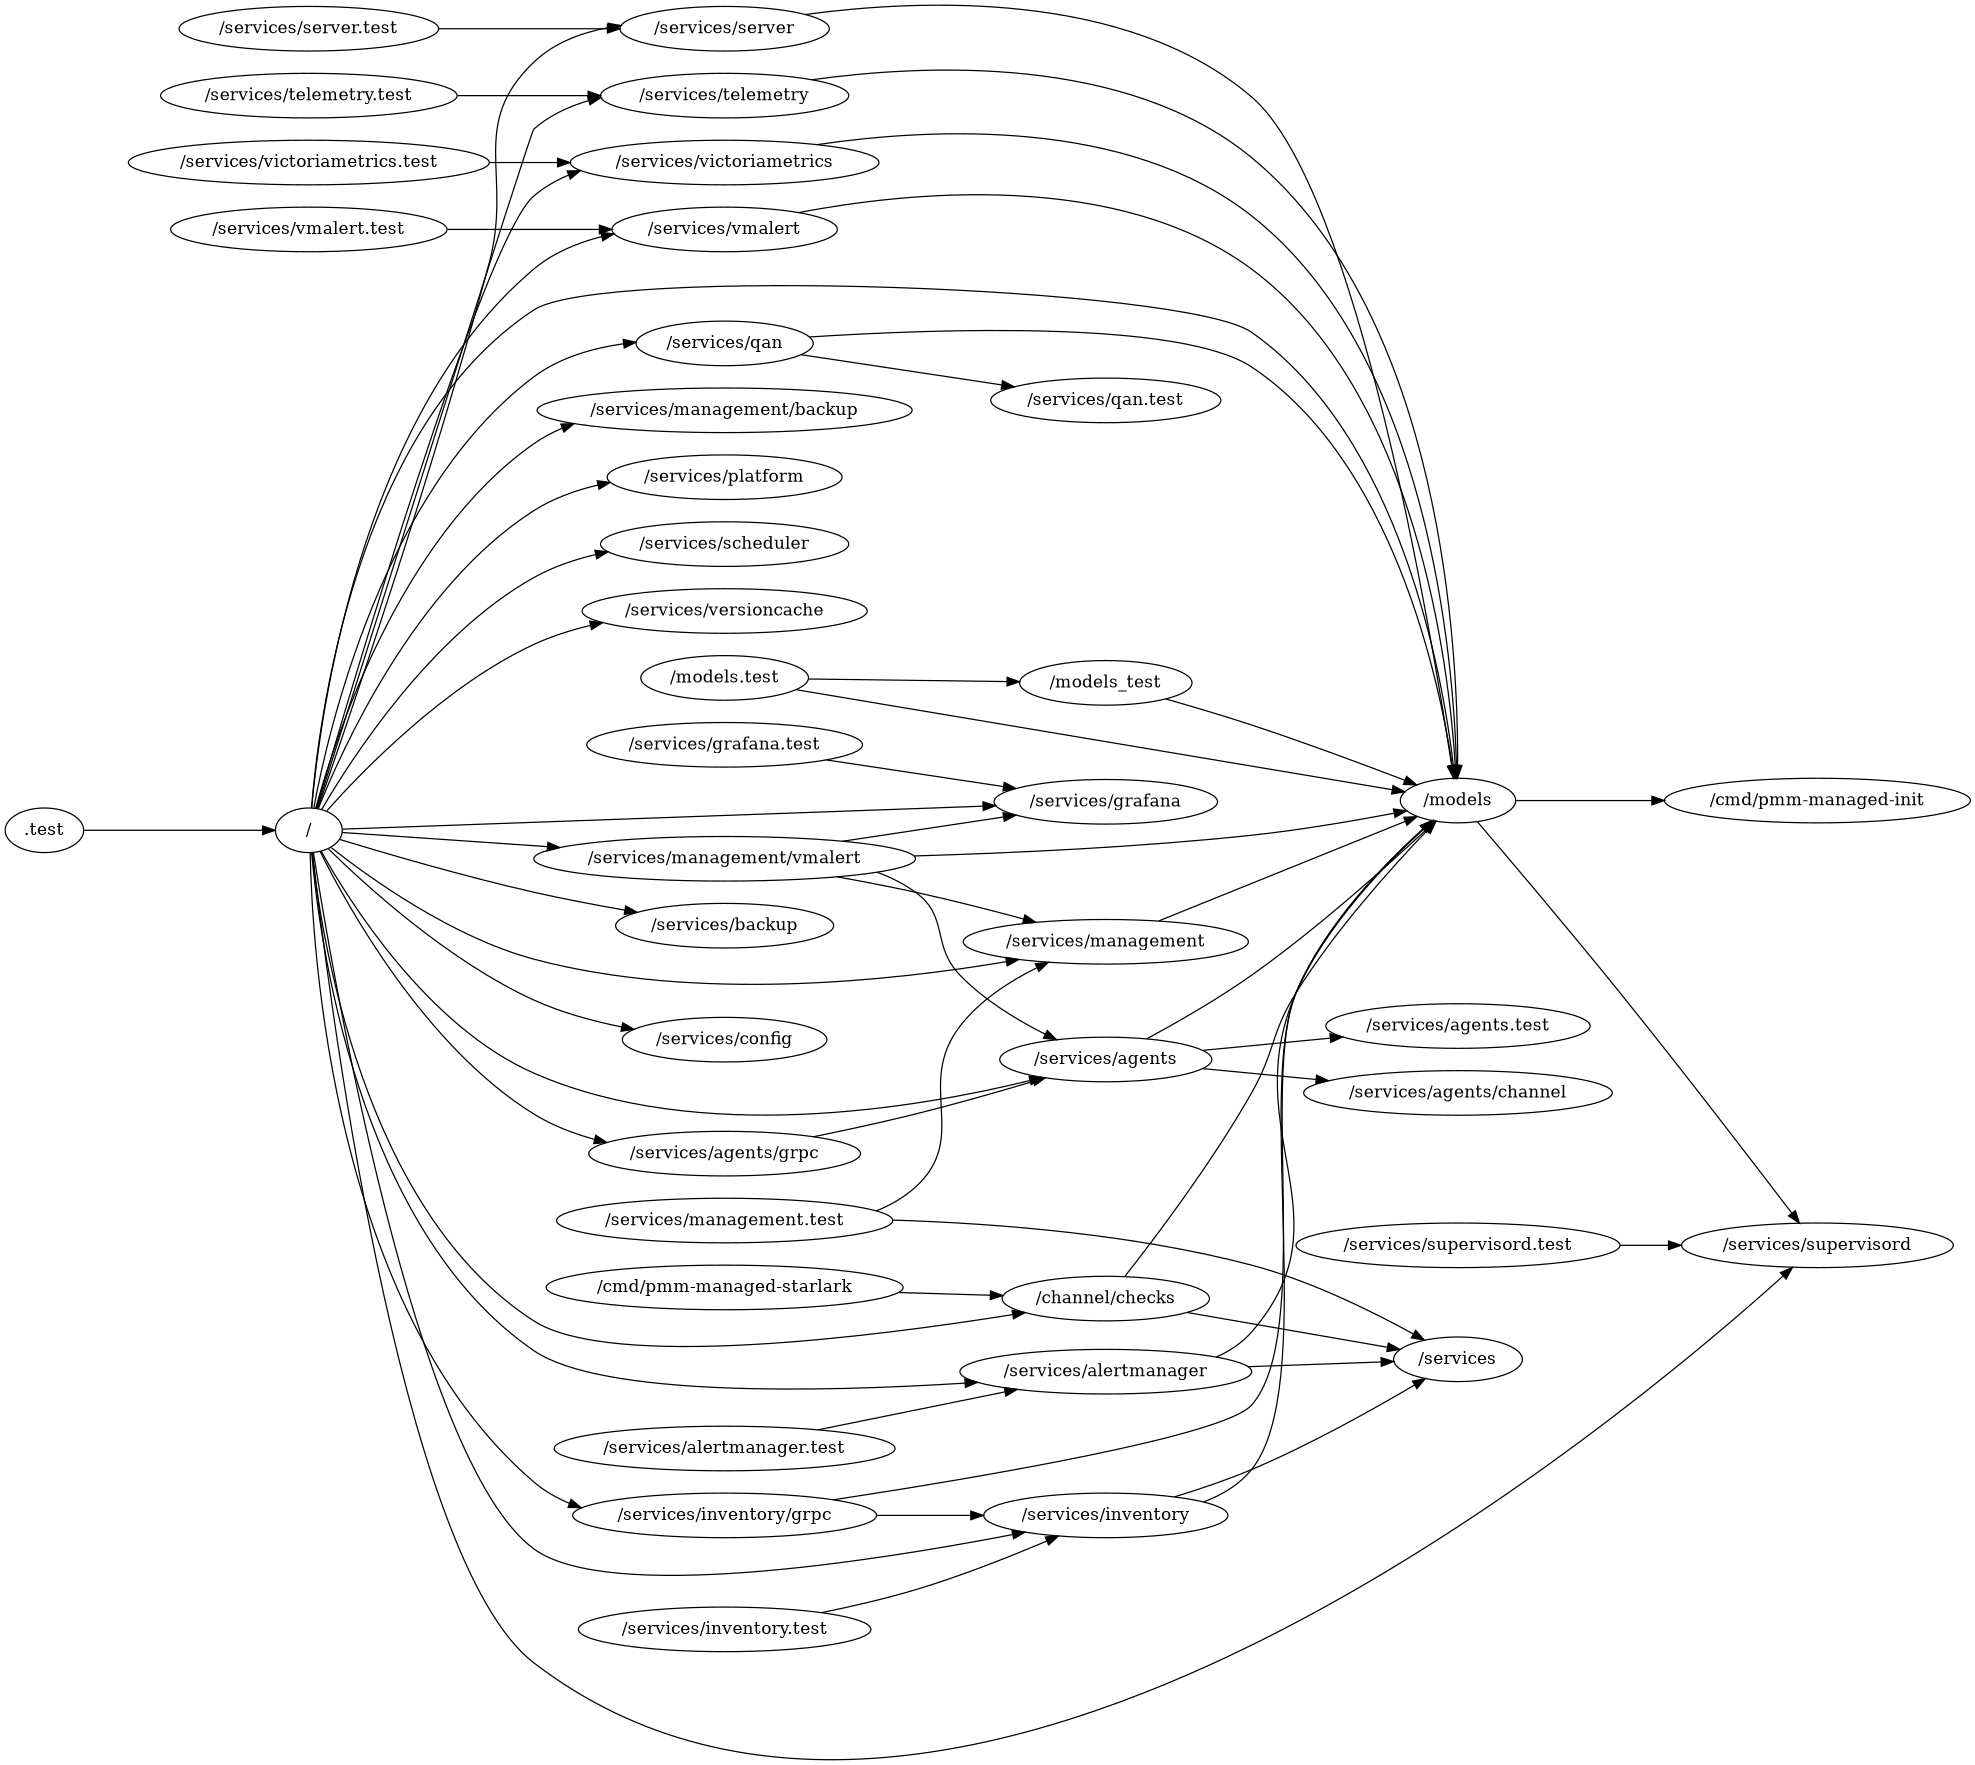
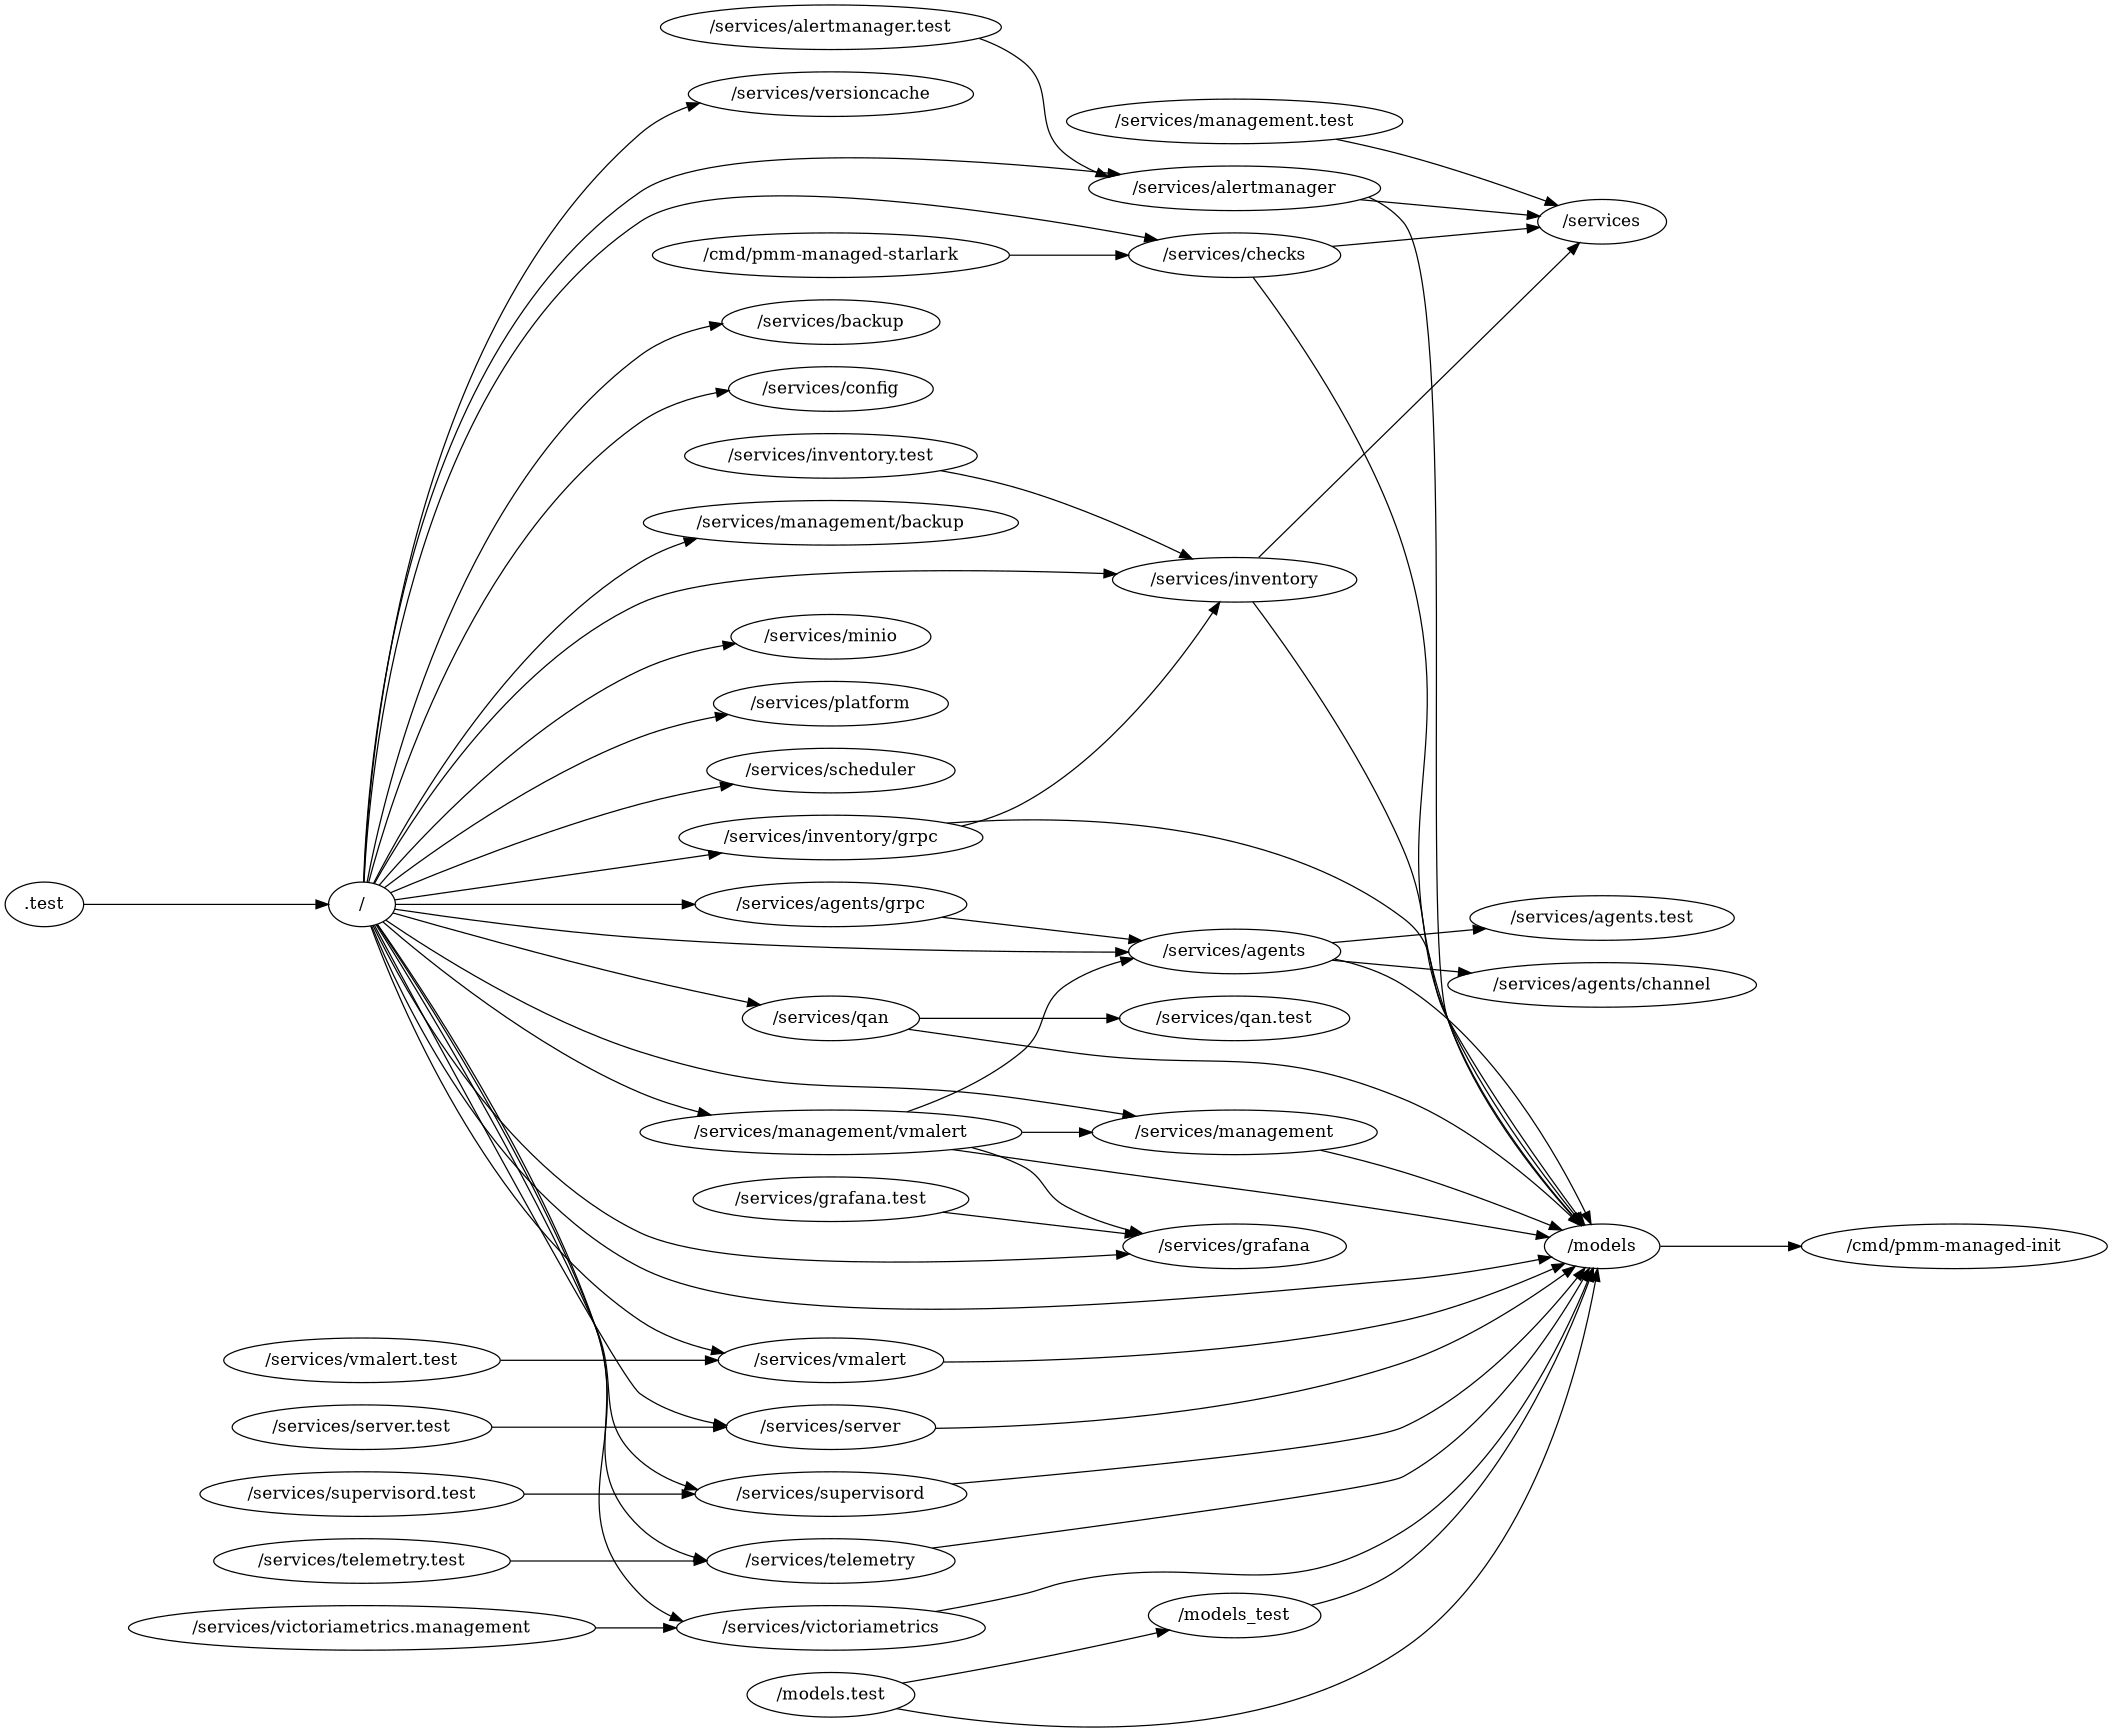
node "/services/victoriametrics.test": label "/services/victoriametrics.test" -> "/services/victoriametrics.management"
node "/services/minio": added
edge "/models" -> "/services/supervisord": reversed
edge "/services/management.test" -> "/services/management": removed
node "/channel/checks": label "/channel/checks" -> "/services/checks"
